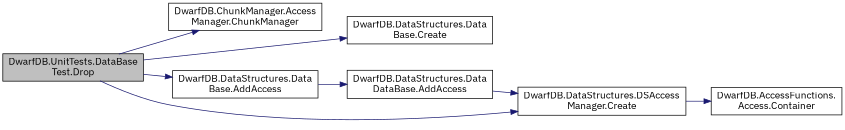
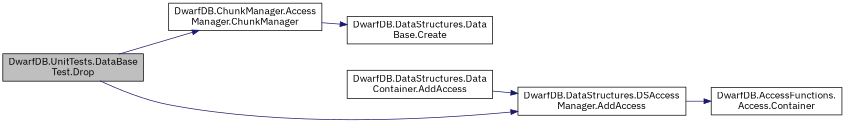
edge "DwarfDB.UnitTests.DataBase Test.Drop" -> "DwarfDB.DataStructures.Data Base.Create": now "DwarfDB.ChunkManager.Access Manager.ChunkManager" -> "DwarfDB.DataStructures.Data Base.Create"
node "DwarfDB.DataStructures.Data Base.AddAccess": removed
node "DwarfDB.DataStructures.Data DataBase.AddAccess": label "DwarfDB.DataStructures.Data DataBase.AddAccess" -> "DwarfDB.DataStructures.Data Container.AddAccess"
node "DwarfDB.DataStructures.DSAccess Manager.Create": label "DwarfDB.DataStructures.DSAccess Manager.Create" -> "DwarfDB.DataStructures.DSAccess Manager.AddAccess"
